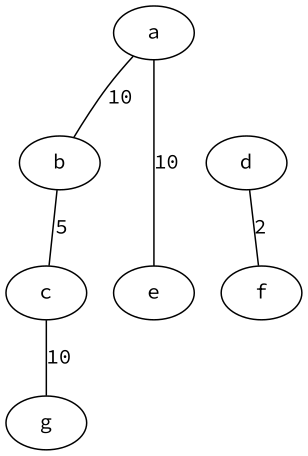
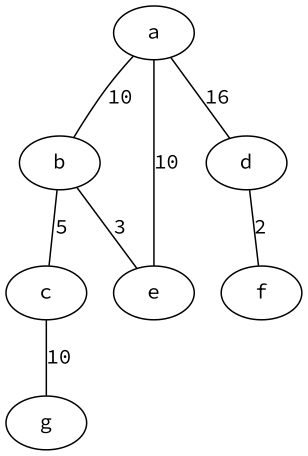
edge "a" -- "d": added, label "16"
edge "b" -- "e": added, label "3"
